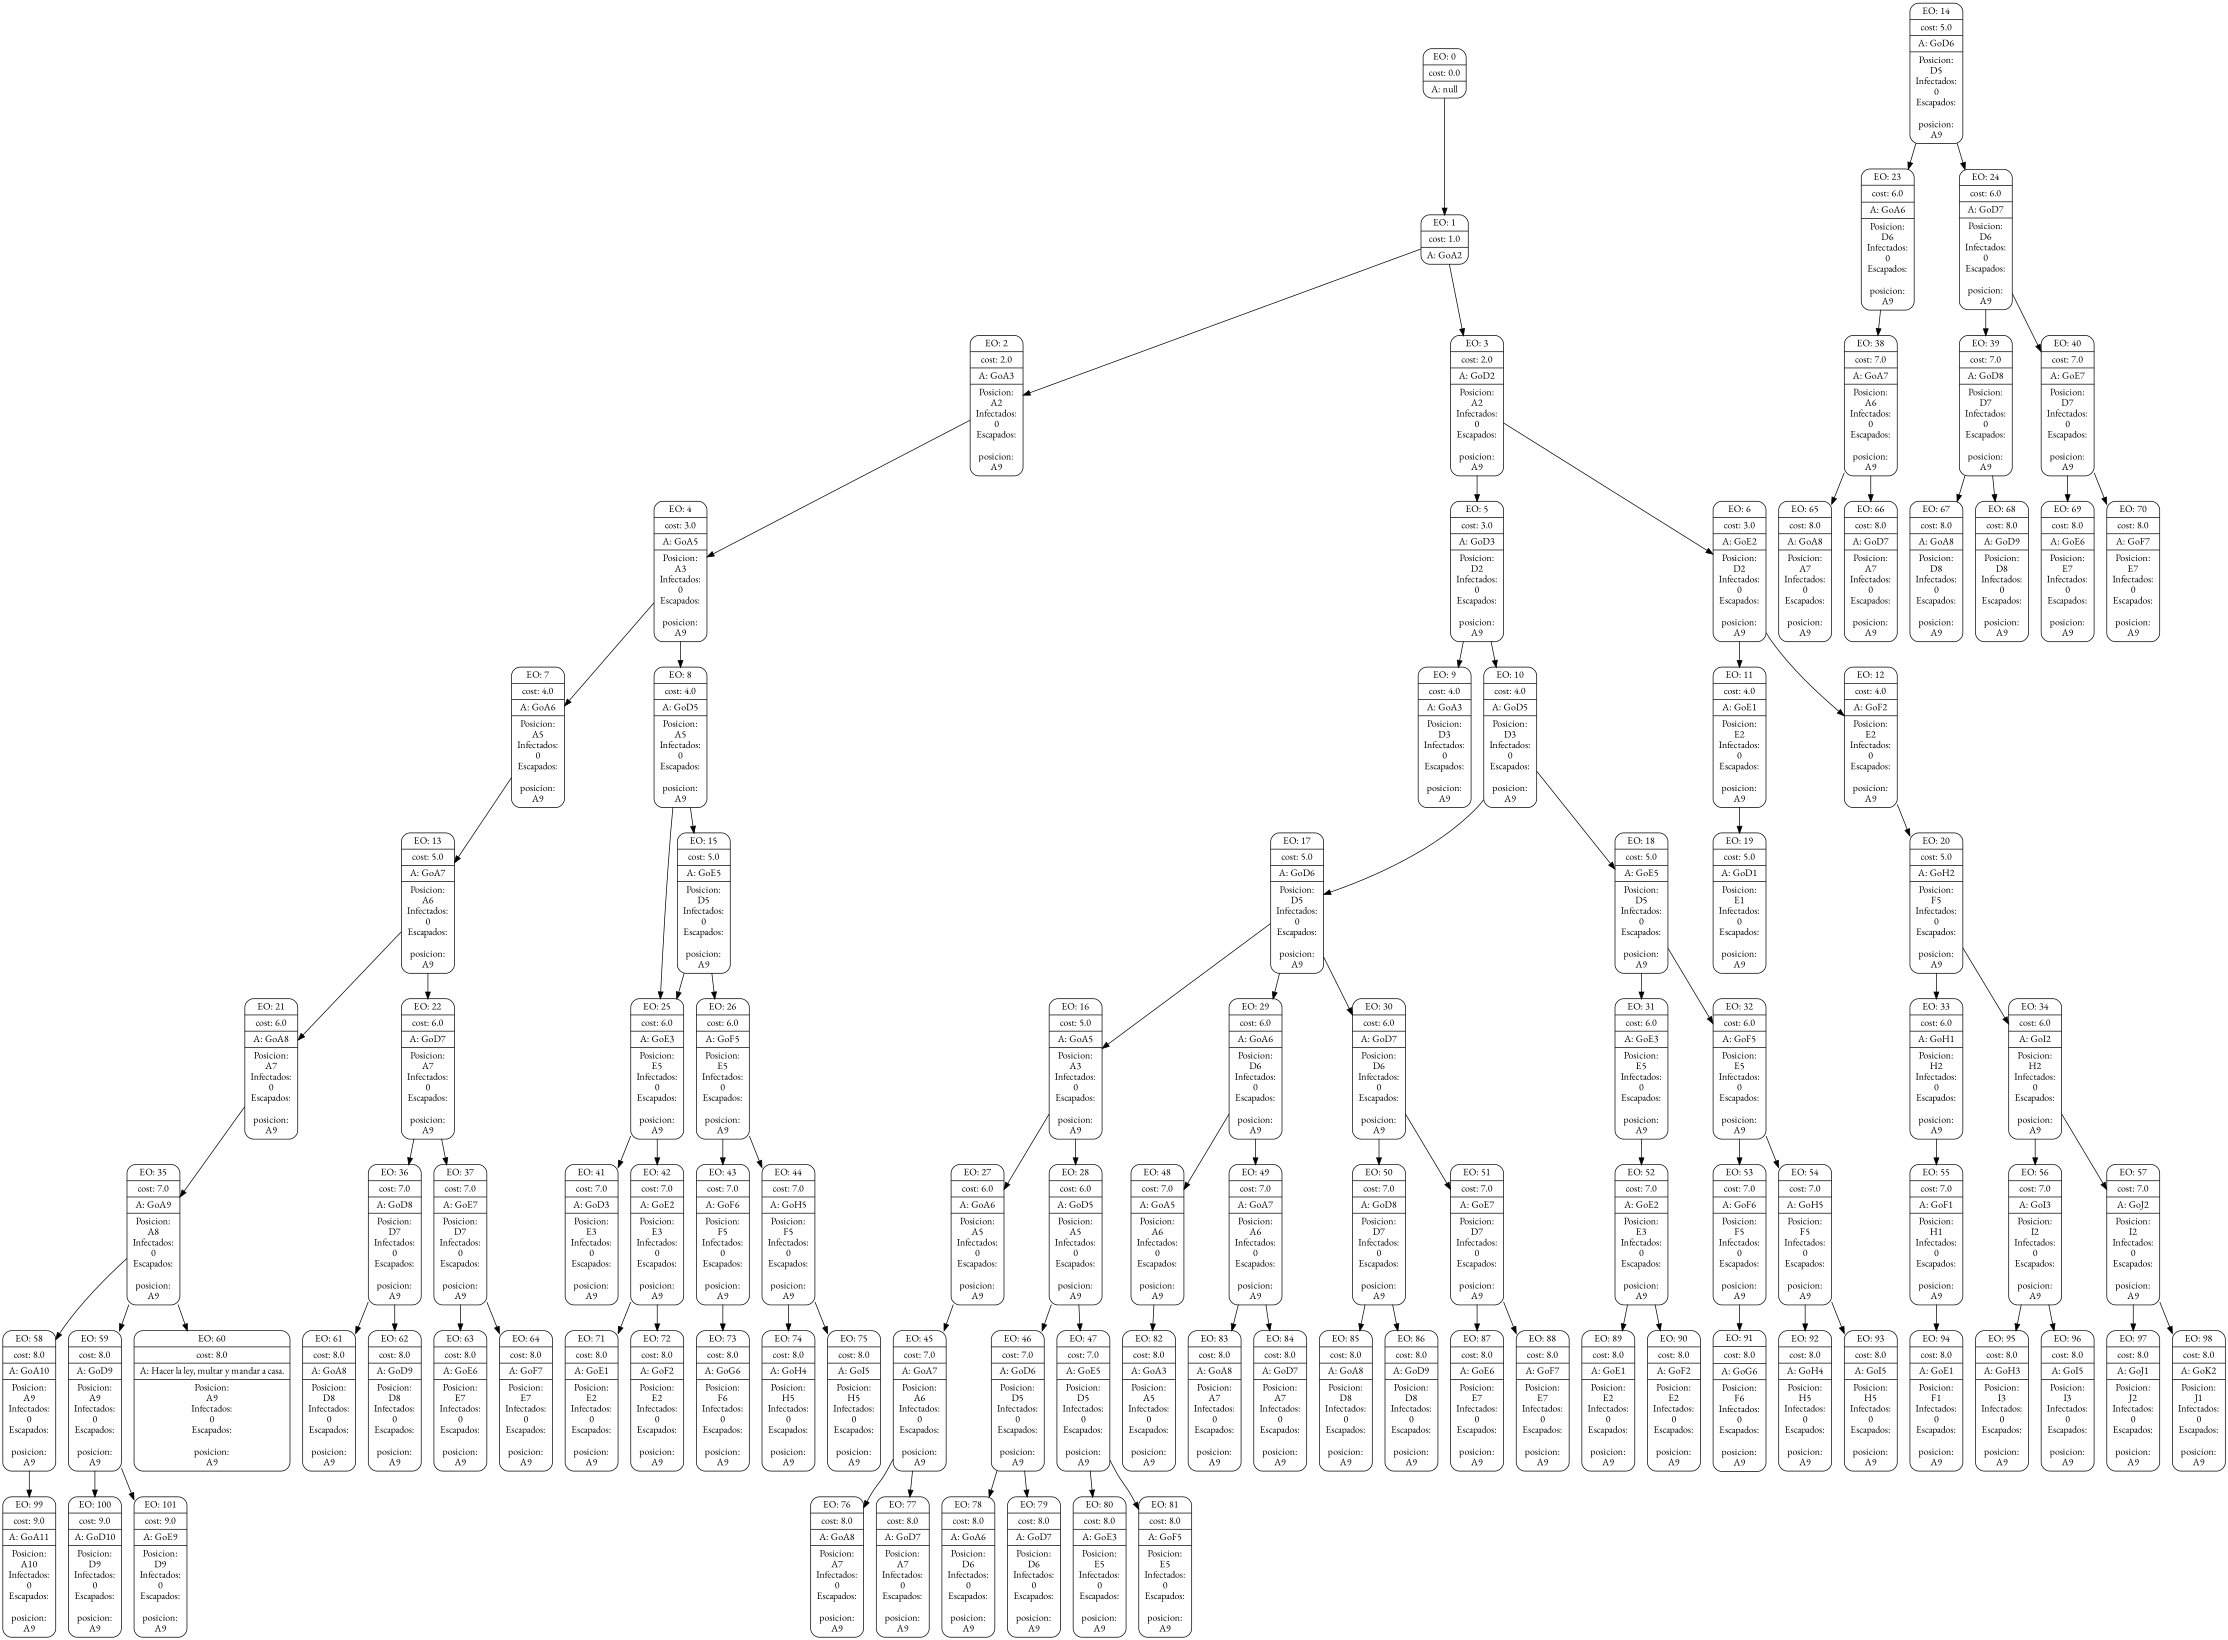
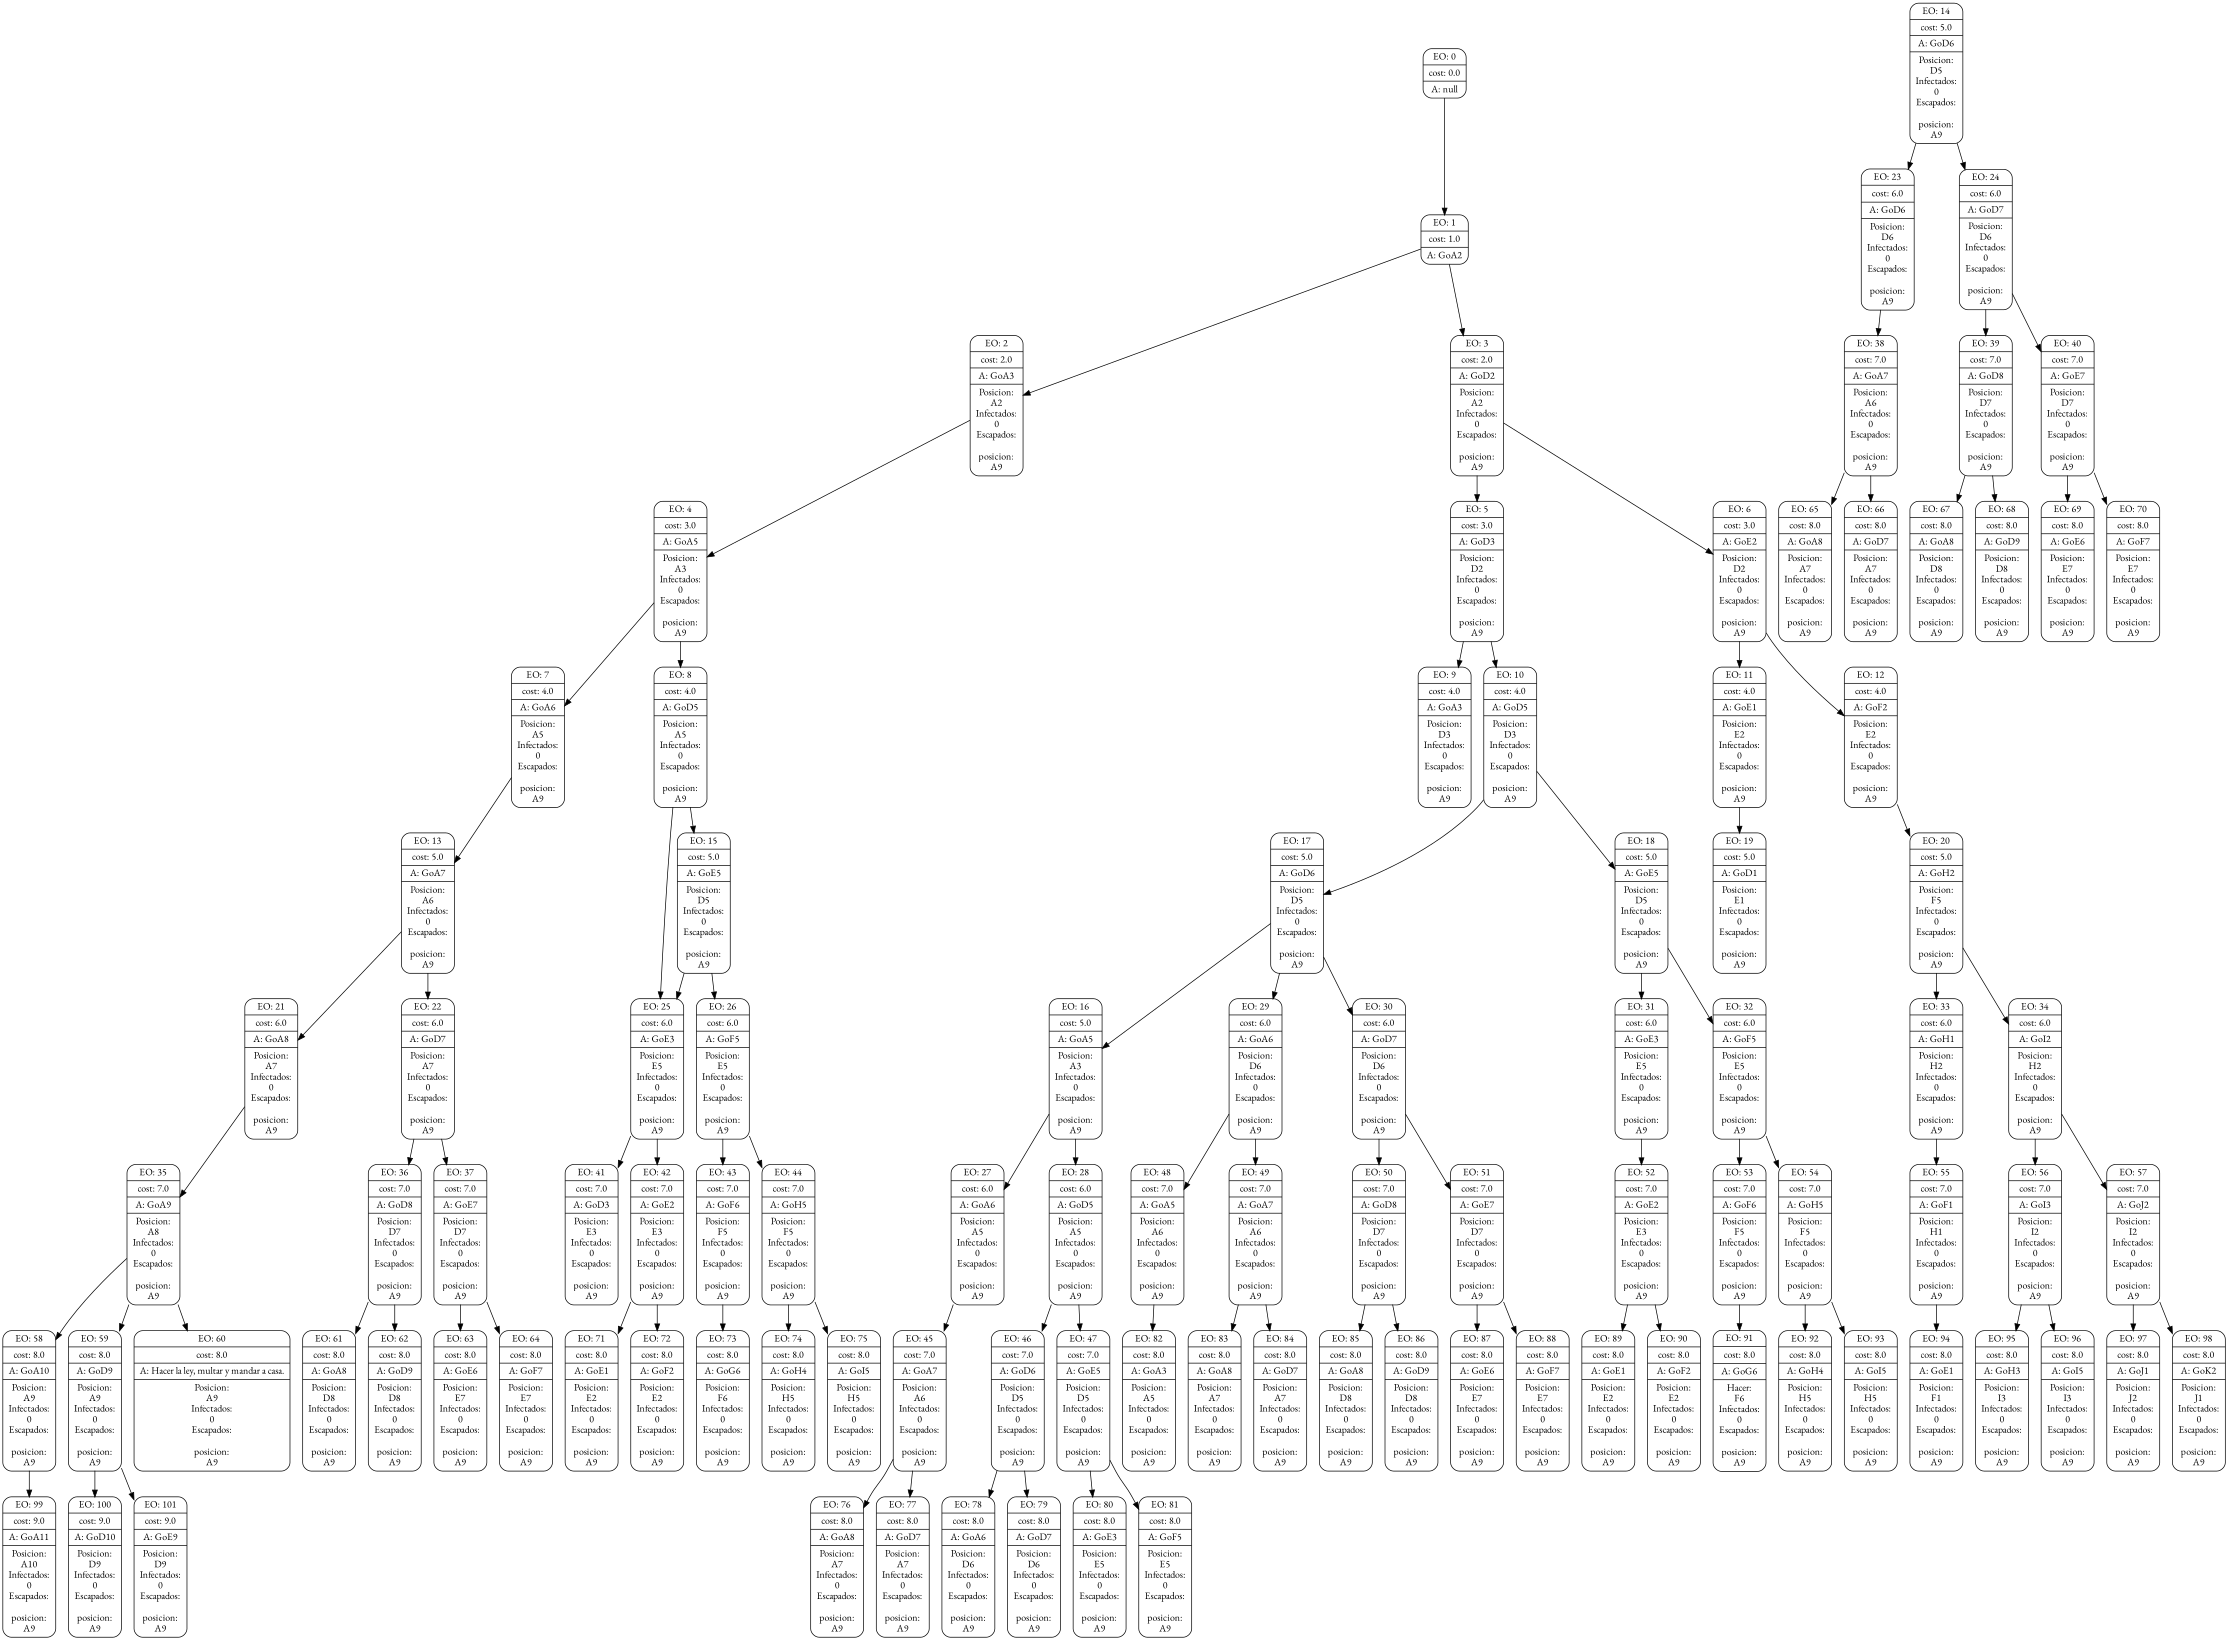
node "EO: 23": text "A: GoA6" -> "A: GoD6"
node "EO: 91": text "Posicion:" -> "Hacer:"
